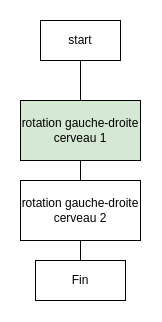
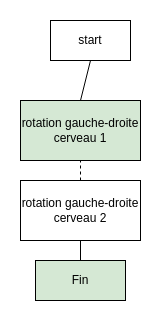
node "start": moved (81, 41) -> (91, 41)
edge "rotation gauche-droite cerveau 1" -- "rotation gauche-droite cerveau 2": style solid -> dashed
node "Fin": fillcolor #ffffff -> #d5e8d4
